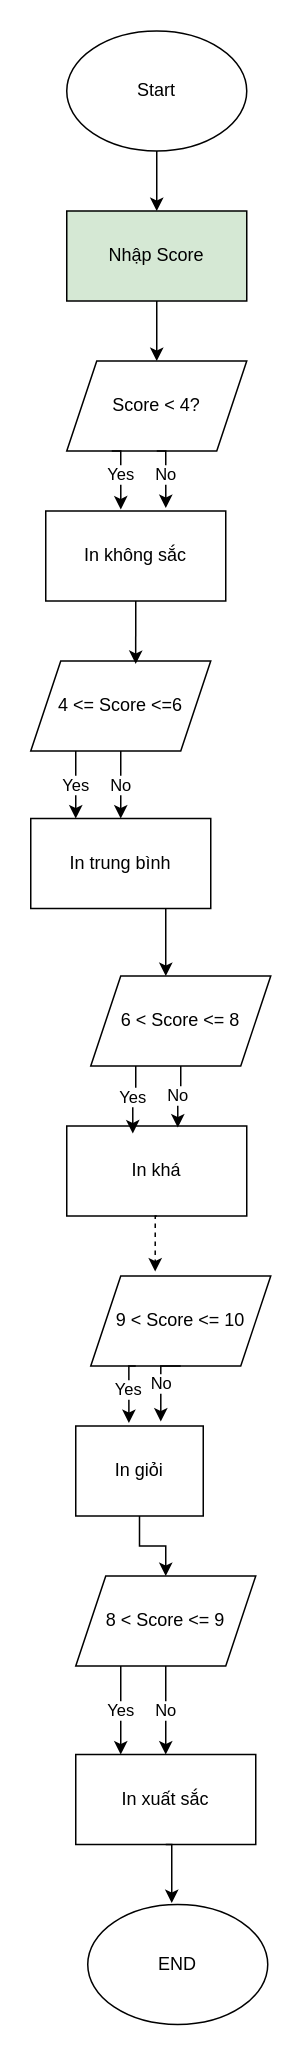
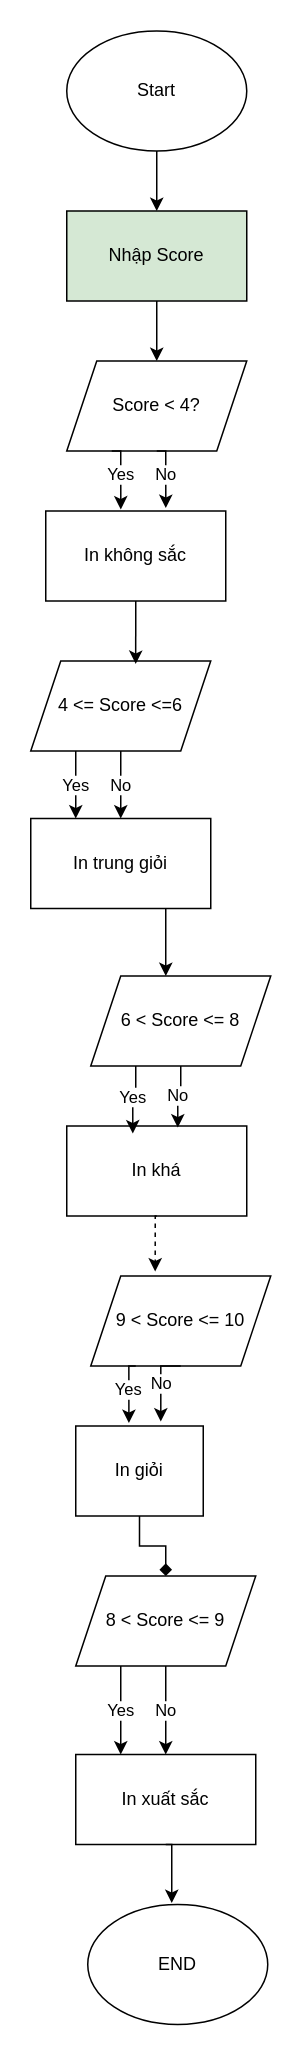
node "In trung bình": label "In trung bình" -> "In trung giỏi"
edge "In giỏi" -> "8 < Score <= 9": arrowhead classic -> diamond
